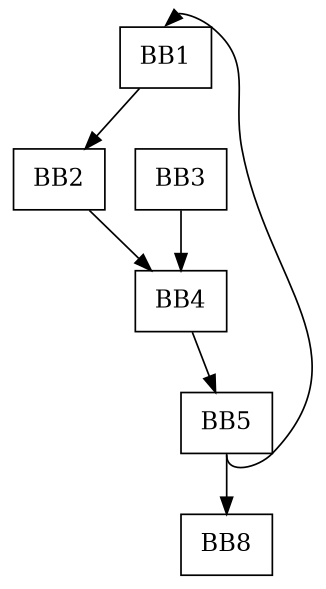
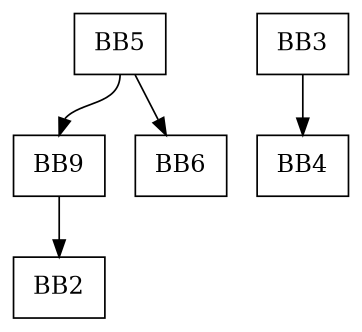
node "BB1": label "BB1" -> "BB9"
edge "BB2" -> "BB4": removed
edge "BB4" -> "BB5": removed
node "BB8": label "BB8" -> "BB6"
